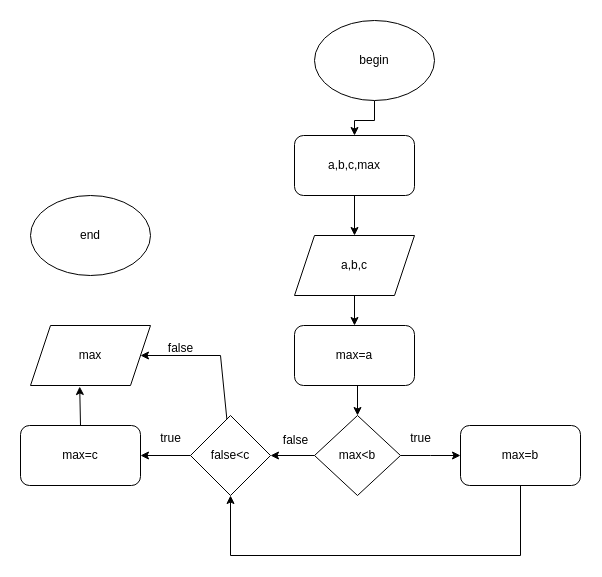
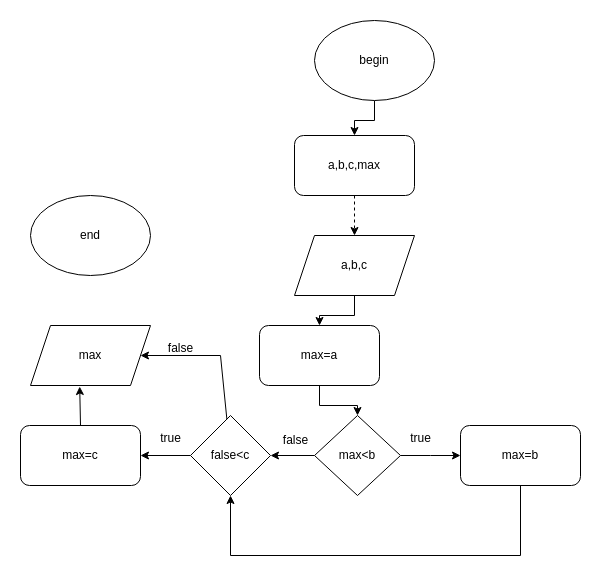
edge "a,b,c,max" -> "a,b,c": style solid -> dashed
node "max=a": moved (355, 356) -> (320, 356)
